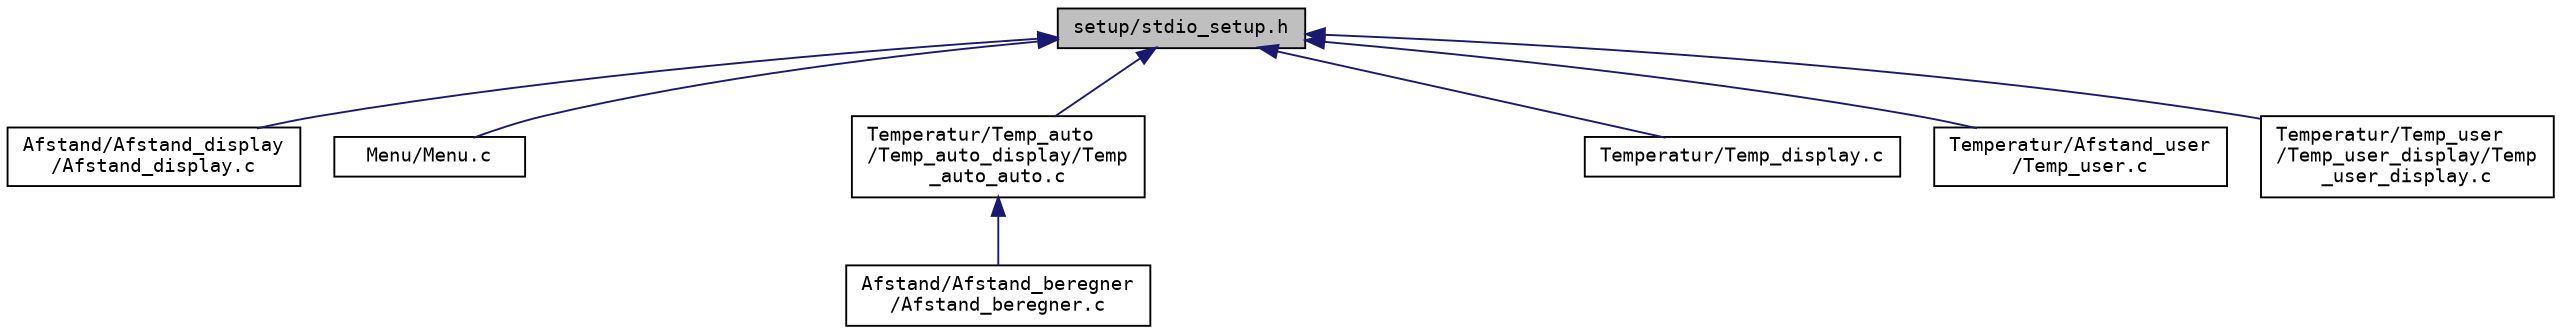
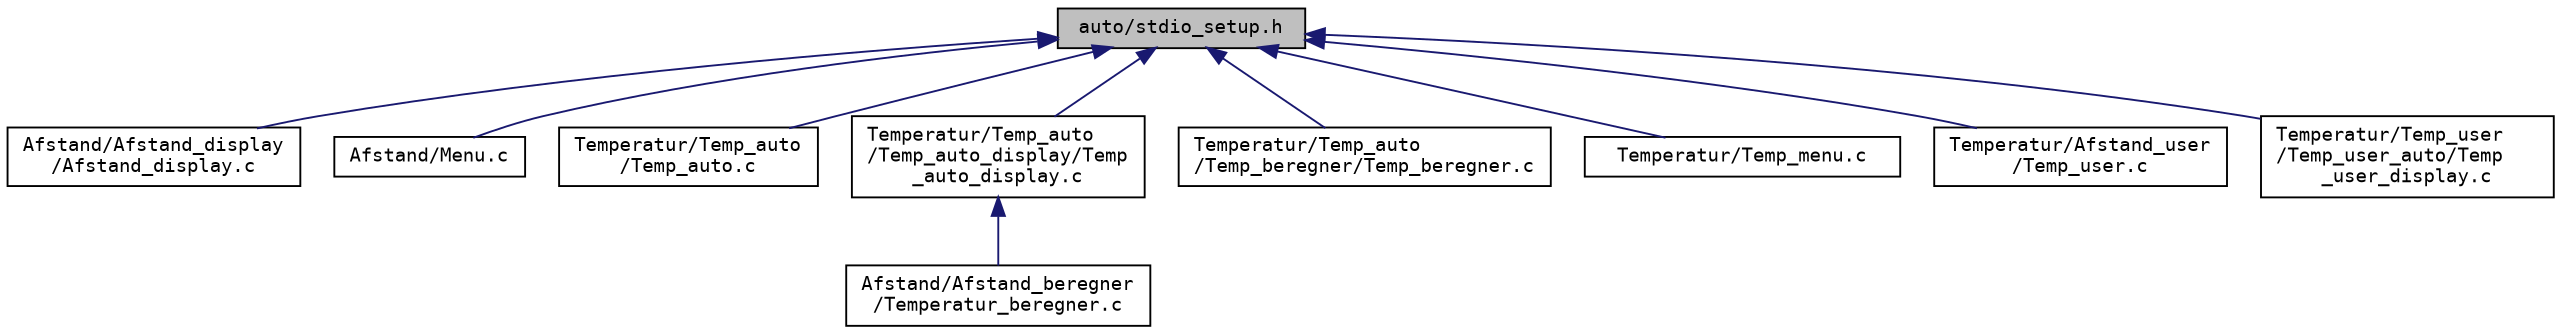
node "setup/stdio_setup.h": label "setup/stdio_setup.h" -> "auto/stdio_setup.h"
node "Menu/Menu.c": label "Menu/Menu.c" -> "Afstand/Menu.c"
node "Temperatur/Temp_auto /Temp_auto.c": added
node "Temperatur/Temp_auto /Temp_auto_display/Temp _auto_auto.c": label "Temperatur/Temp_auto /Temp_auto_display/Temp _auto_auto.c" -> "Temperatur/Temp_auto /Temp_auto_display/Temp _auto_display.c"
node "Temperatur/Temp_auto /Temp_beregner/Temp_beregner.c": added
node "Temperatur/Temp_display.c": label "Temperatur/Temp_display.c" -> "Temperatur/Temp_menu.c"
node "Temperatur/Temp_user /Temp_user_display/Temp _user_display.c": label "Temperatur/Temp_user /Temp_user_display/Temp _user_display.c" -> "Temperatur/Temp_user /Temp_user_auto/Temp _user_display.c"
node "Afstand/Afstand_beregner /Afstand_beregner.c": label "Afstand/Afstand_beregner /Afstand_beregner.c" -> "Afstand/Afstand_beregner /Temperatur_beregner.c"
